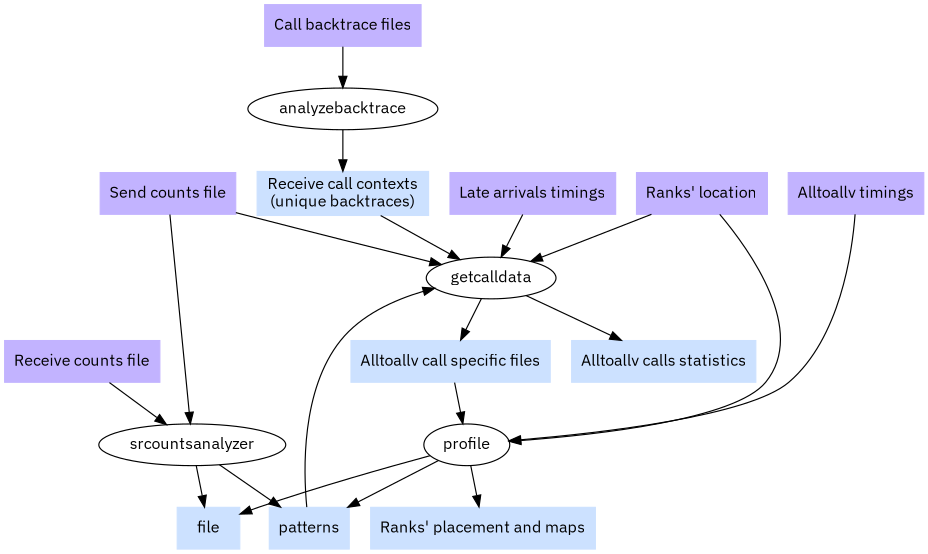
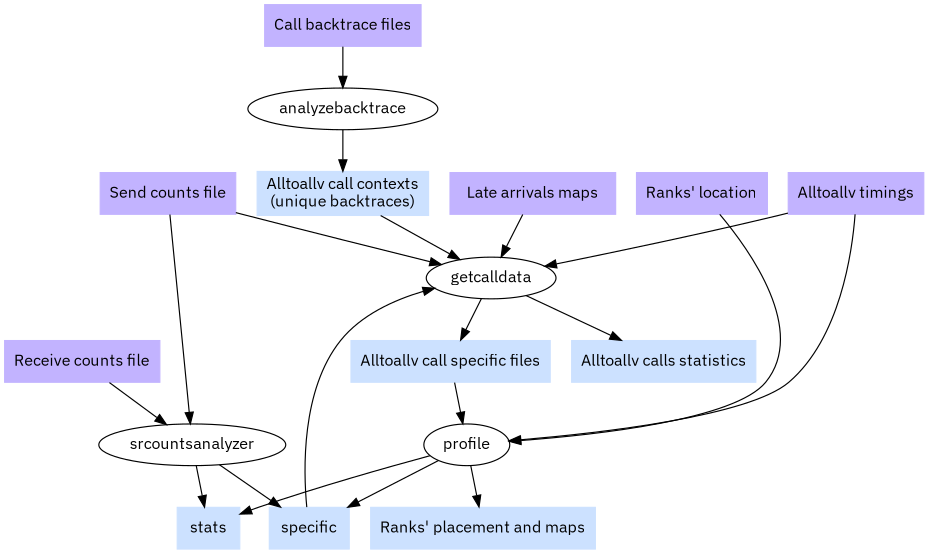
node "Receive call contexts (unique backtraces)": label "Receive call contexts (unique backtraces)" -> "Alltoallv call contexts (unique backtraces)"
node "Late arrivals timings": label "Late arrivals timings" -> "Late arrivals maps"
edge "Ranks' location" -> "getcalldata": now "Alltoallv timings" -> "getcalldata"
node "file": label "file" -> "stats"
node "patterns": label "patterns" -> "specific"
